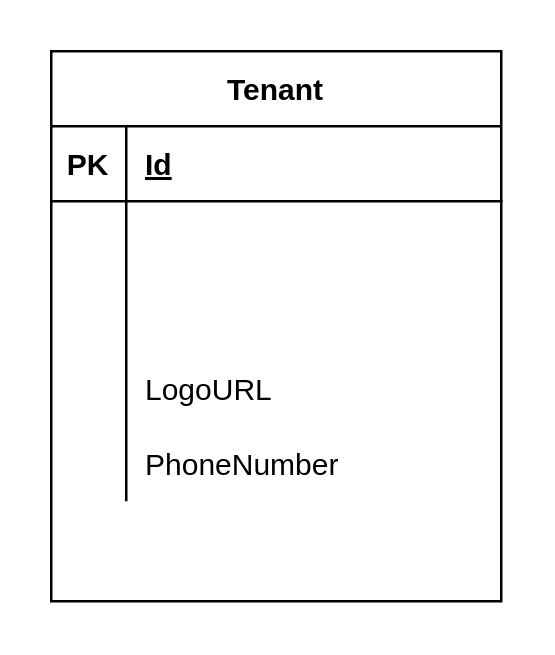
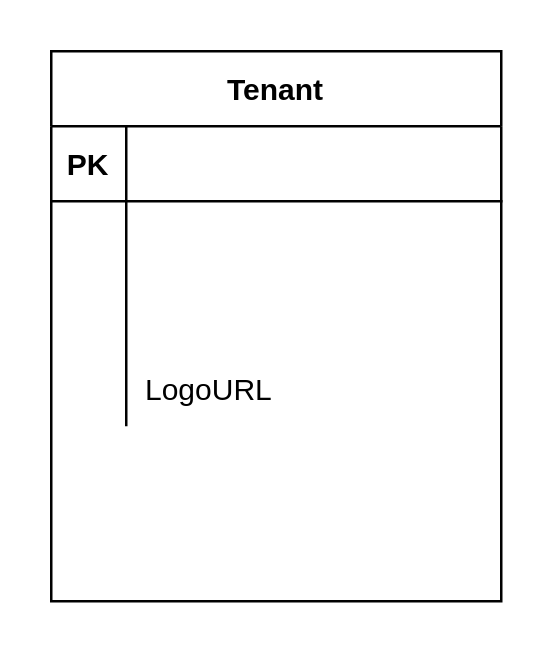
node "Id": removed
node "PhoneNumber": removed
